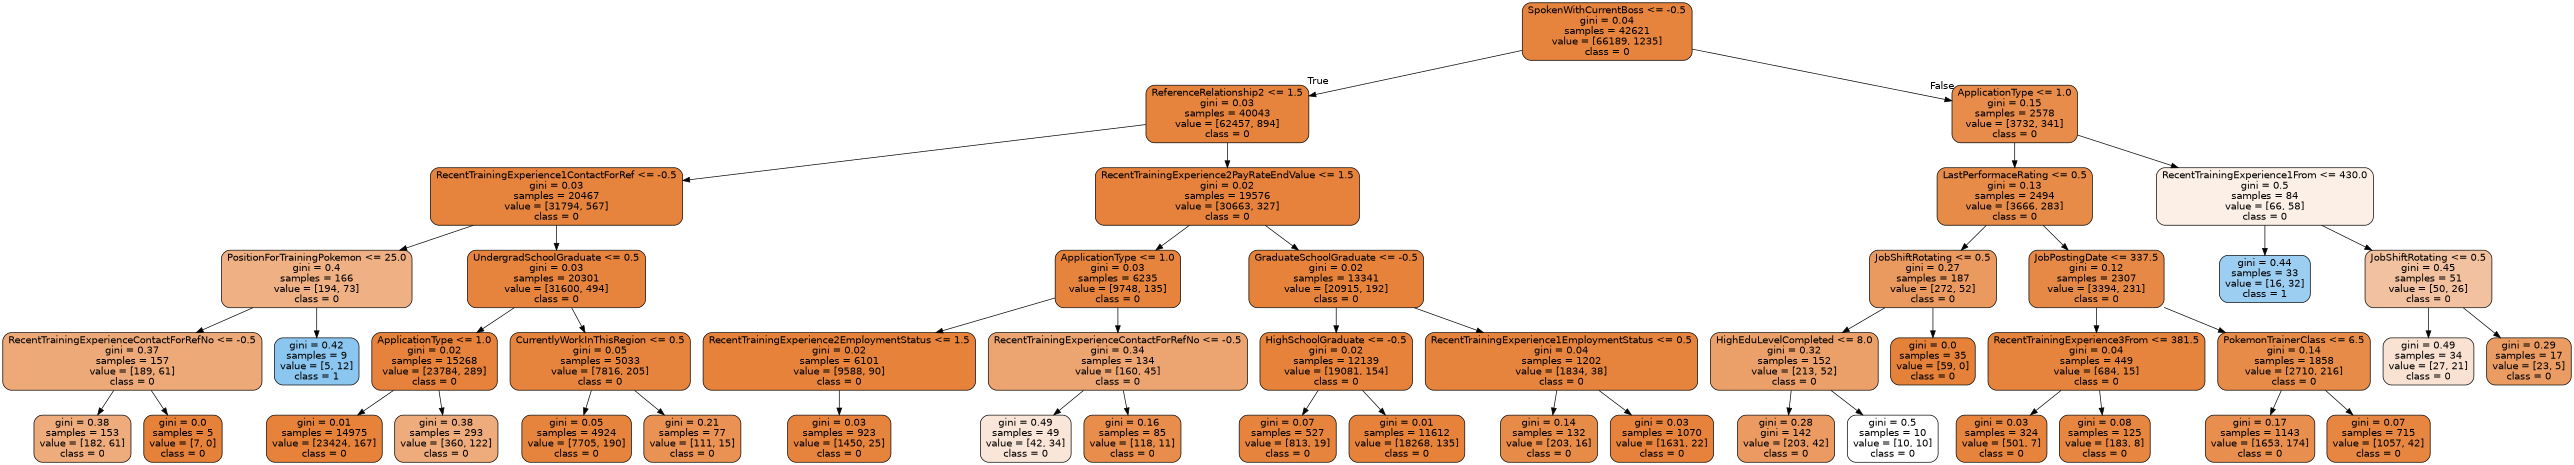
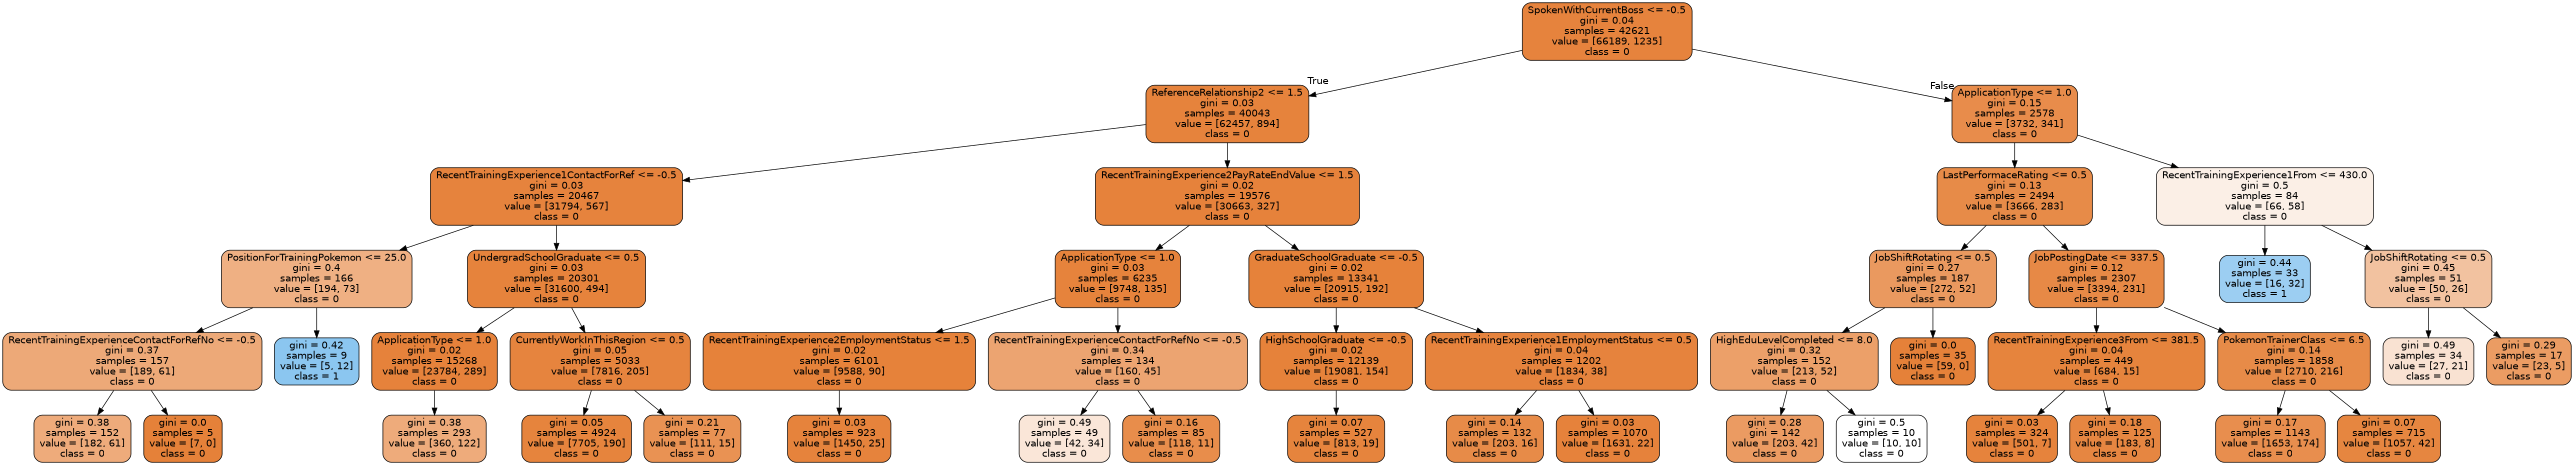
node "gini = 0.38 samples = 153 value = [182, 61] class = 0": label "gini = 0.38 samples = 153 value = [182, 61] class = 0" -> "gini = 0.38 samples = 152 value = [182, 61] class = 0"
node "gini = 0.01 samples = 14975 value = [23424, 167] class = 0": removed
node "gini = 0.01 samples = 11612 value = [18268, 135] class = 0": removed
node "gini = 0.08 samples = 125 value = [183, 8] class = 0": label "gini = 0.08 samples = 125 value = [183, 8] class = 0" -> "gini = 0.18 samples = 125 value = [183, 8] class = 0"
